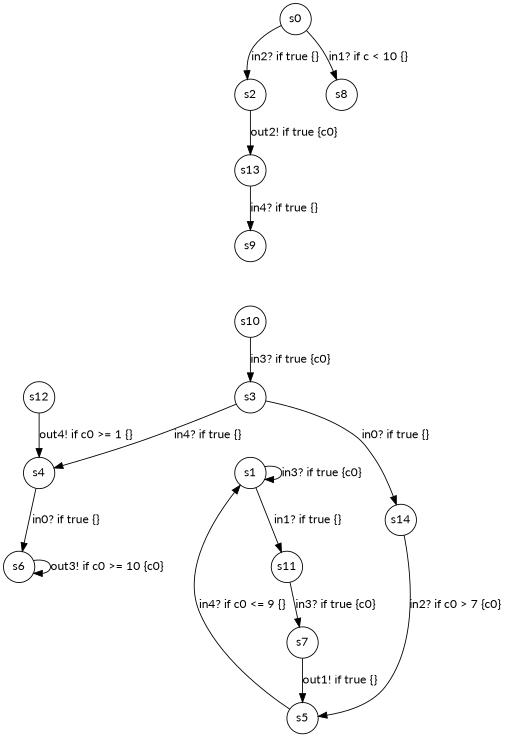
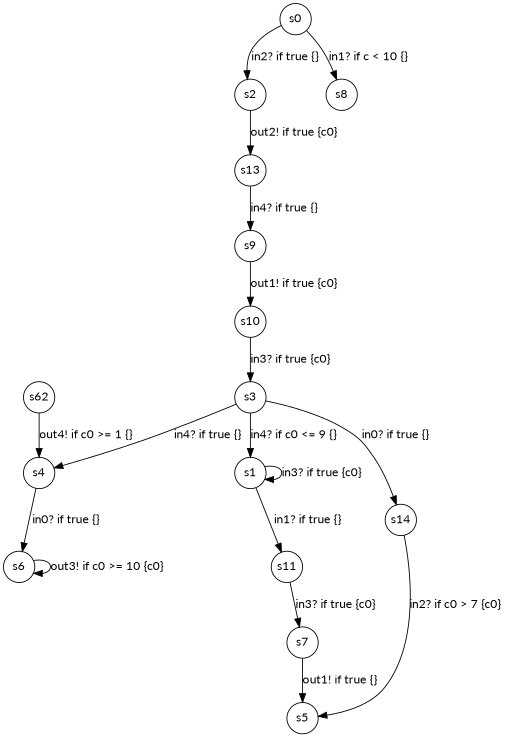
edge "s9" -> "s10": added, label "out1! if true {c0}"
node "s12": label "s12" -> "s62"
edge "s5" -> "s1": now "s3" -> "s1"
